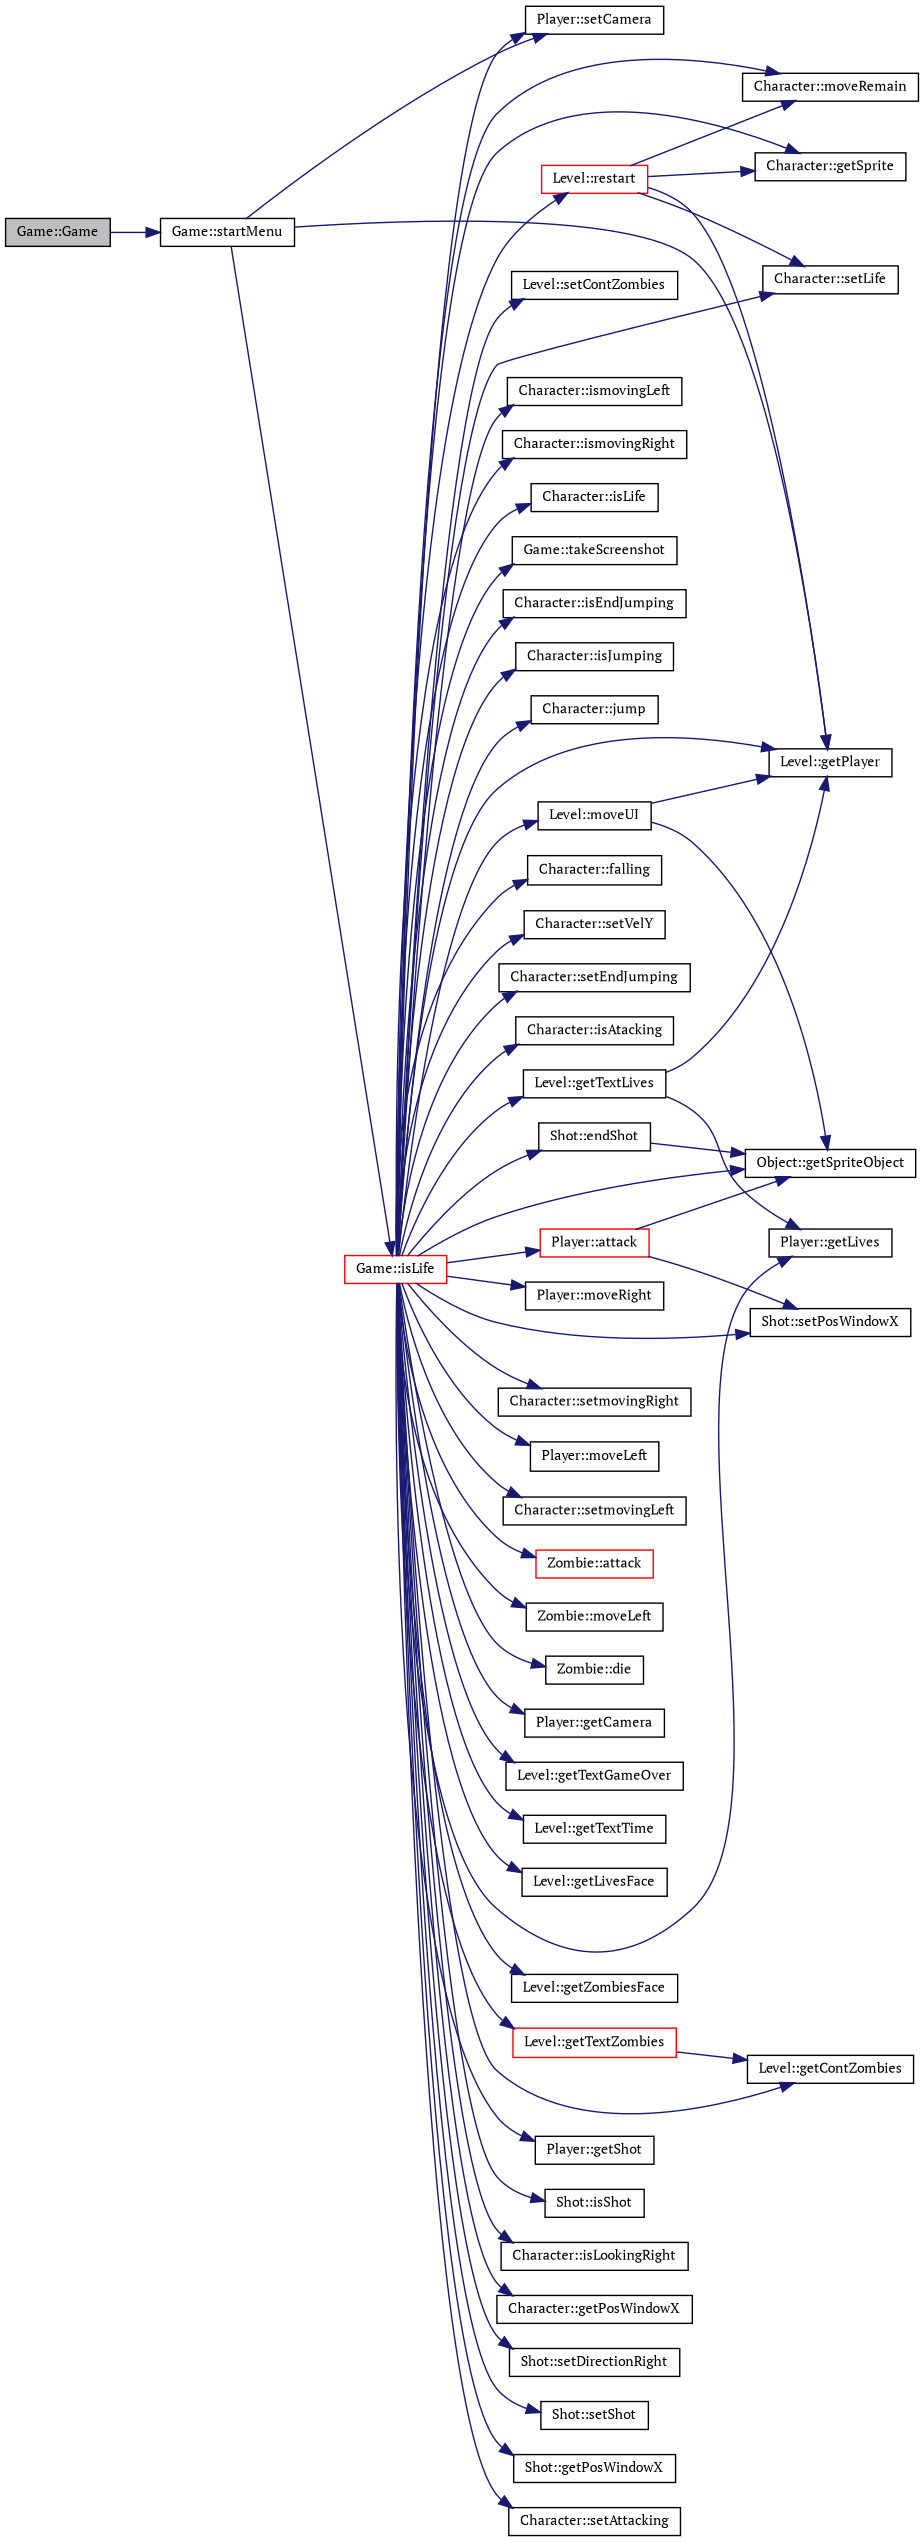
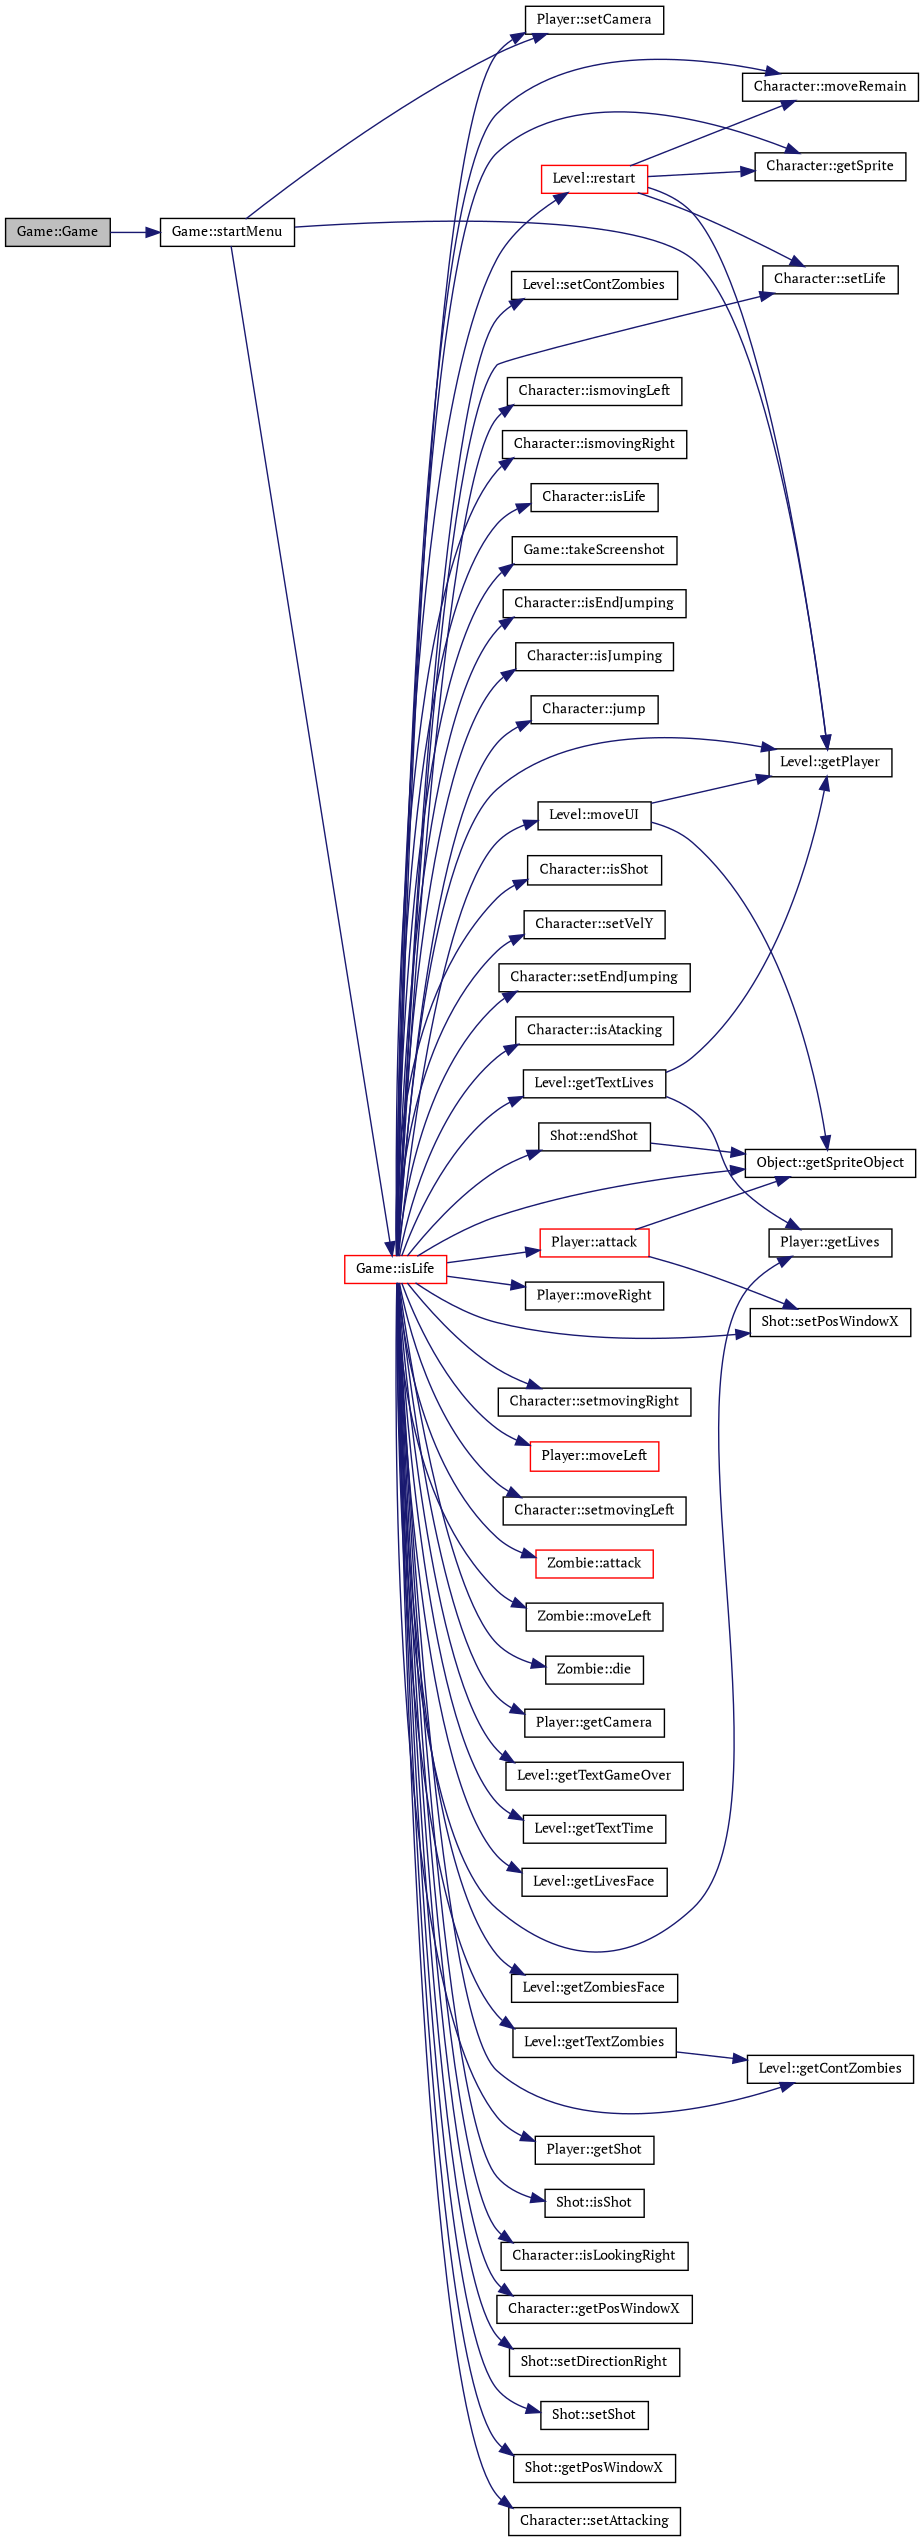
node "Character::falling": label "Character::falling" -> "Character::isShot"
node "Player::moveLeft": color black -> red
node "Level::getTextZombies": color red -> black
